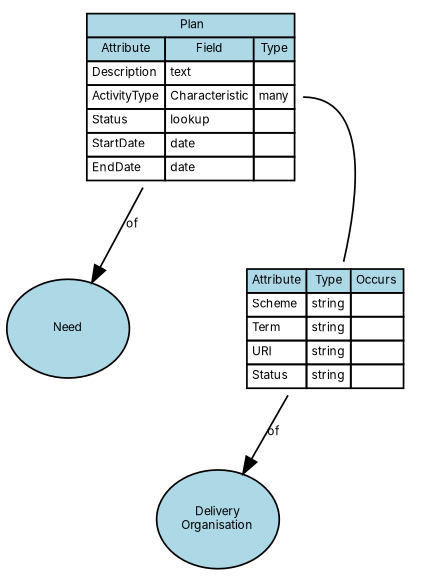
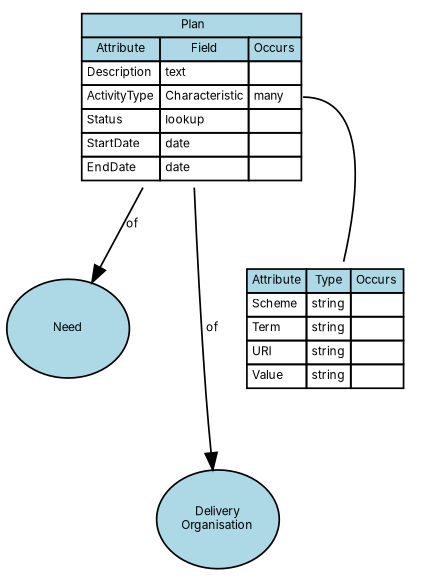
node "Plan": text "Type" -> "Occurs"
node "Attribute": text "Status" -> "Value"
edge "Attribute" -> "Delivery Organisation": now "Plan" -> "Delivery Organisation"
